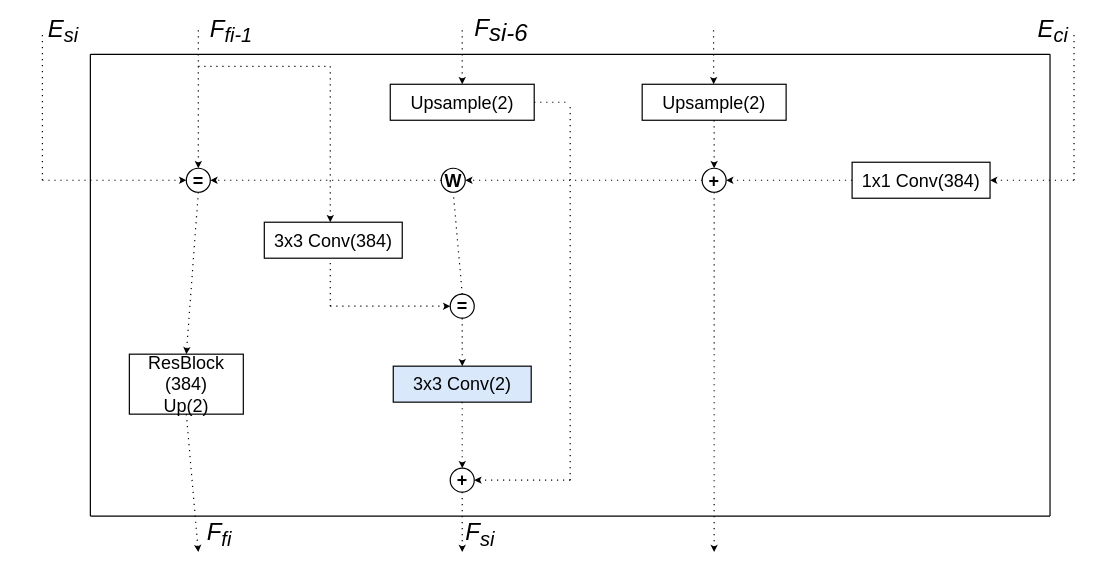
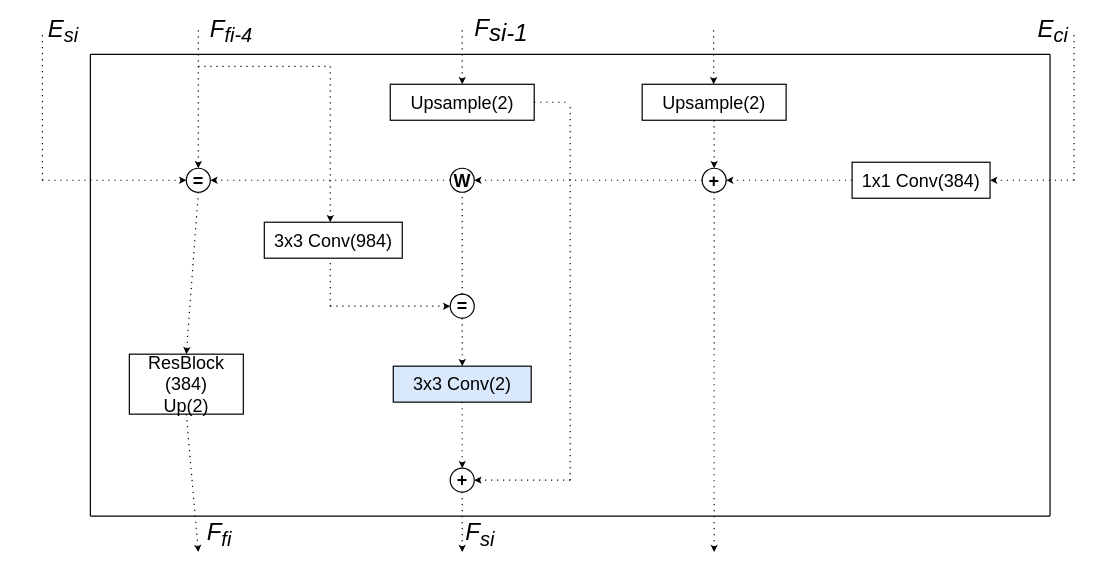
node "Ffi-1": label "Ffi-1" -> "Ffi-4"
node "Fsi-6": label "Fsi-6" -> "Fsi-1"
node "W": moved (453, 180) -> (462, 180)
node "3x3 Conv(384)": label "3x3 Conv(384)" -> "3x3 Conv(984)"
